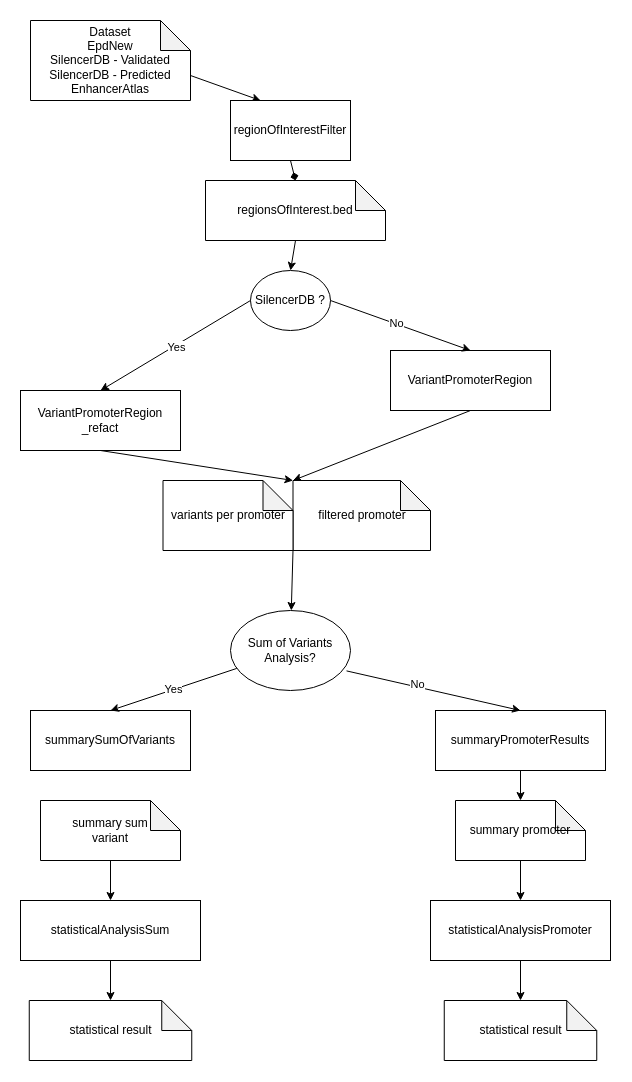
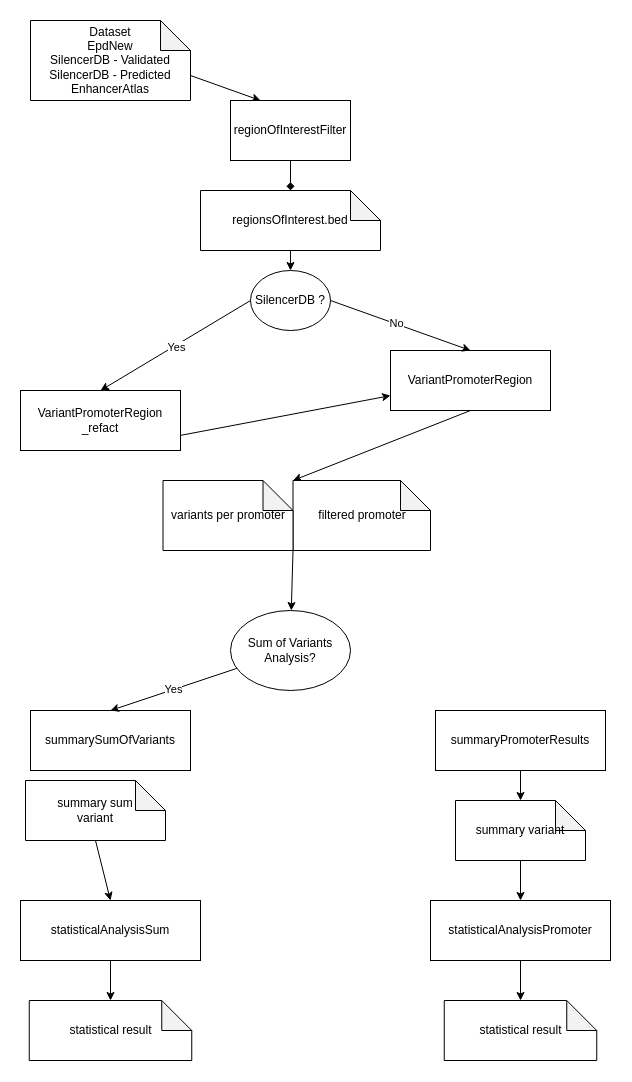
node "regionsOfInterest.bed": moved (296, 211) -> (291, 221)
edge "VariantPromoterRegion _refact" -> "filtered promoter": now "VariantPromoterRegion _refact" -> "VariantPromoterRegion"
edge "Sum of Variants Analysis?" -> "summaryPromoterResults": removed, label "No"
node "summary sum variant": moved (111, 831) -> (96, 811)
node "summary promoter": label "summary promoter" -> "summary variant"
